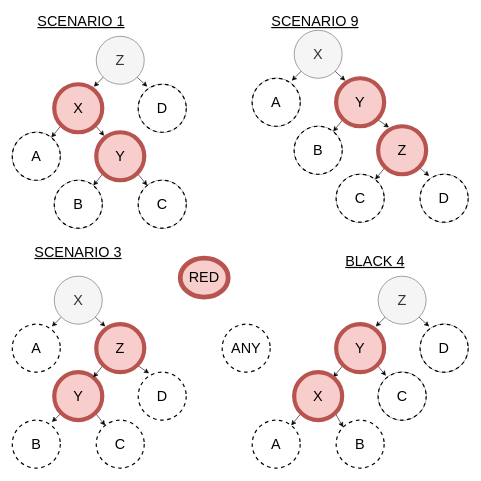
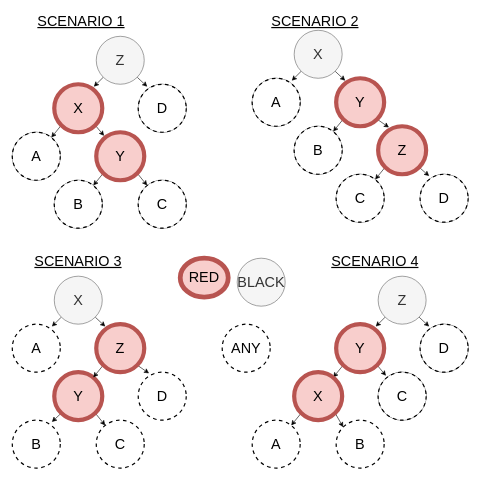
node "SCENARIO 9": label "SCENARIO 9" -> "SCENARIO 2"
node "SCENARIO 3": moved (78, 252) -> (78, 261)
node "BLACK 4": label "BLACK 4" -> "SCENARIO 4"
node "BLACK": added
